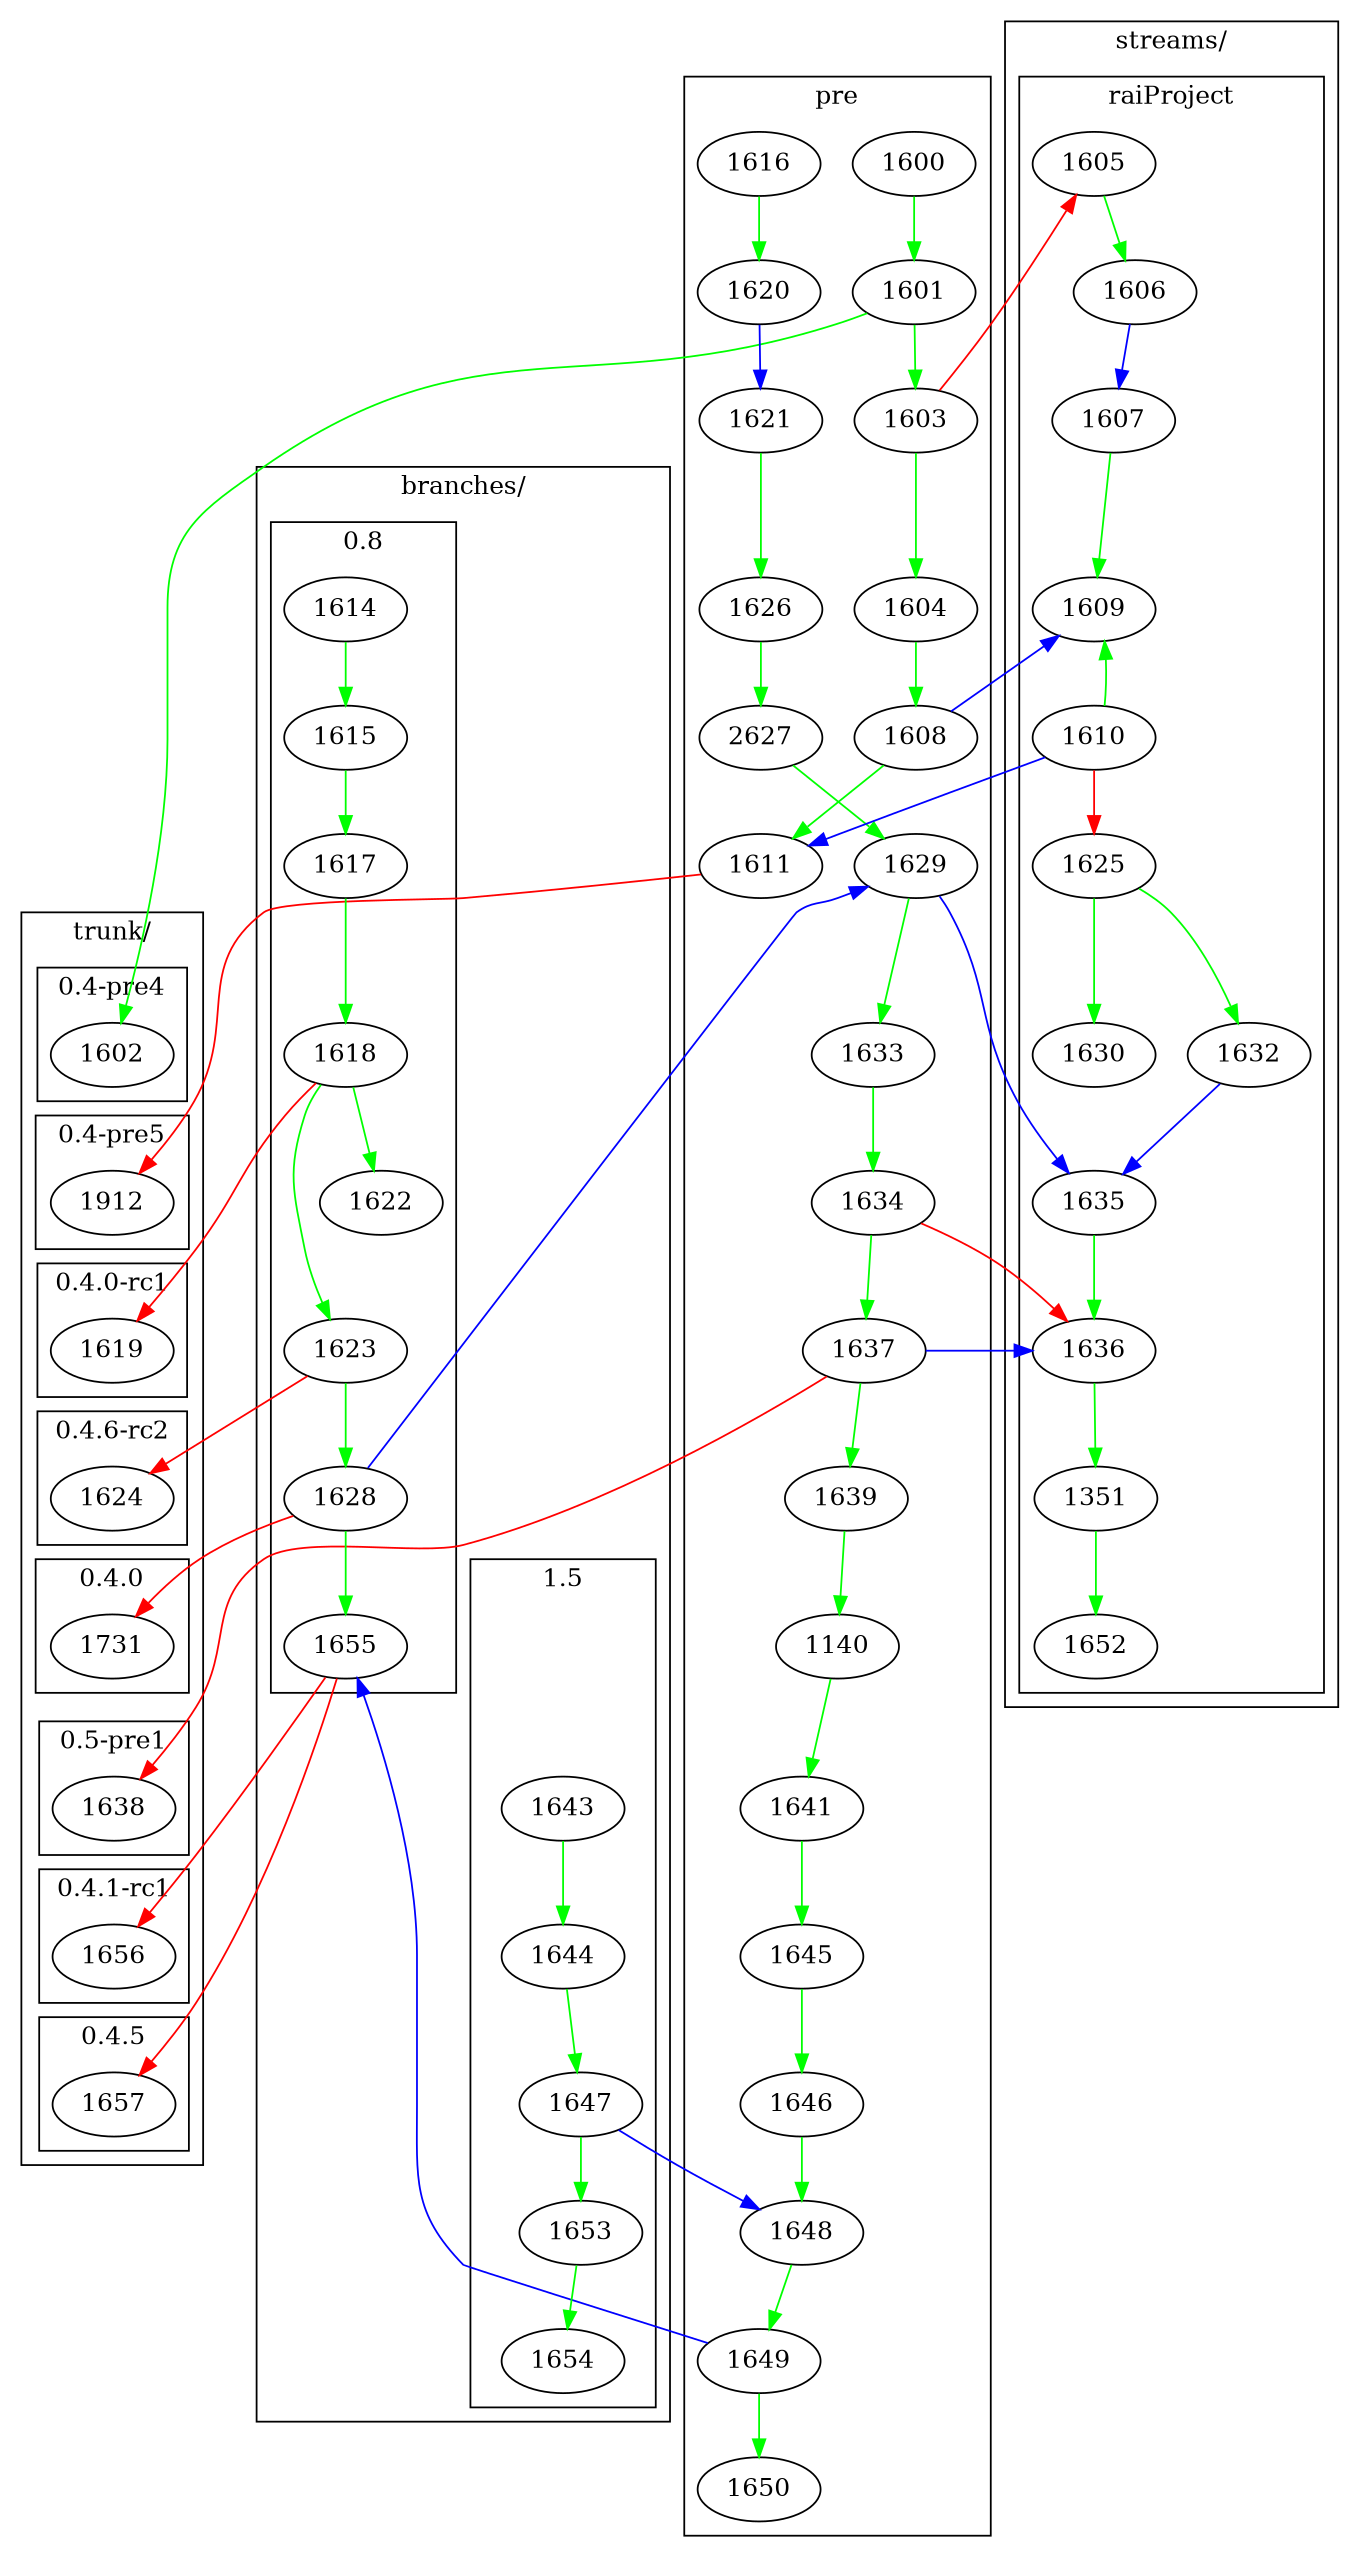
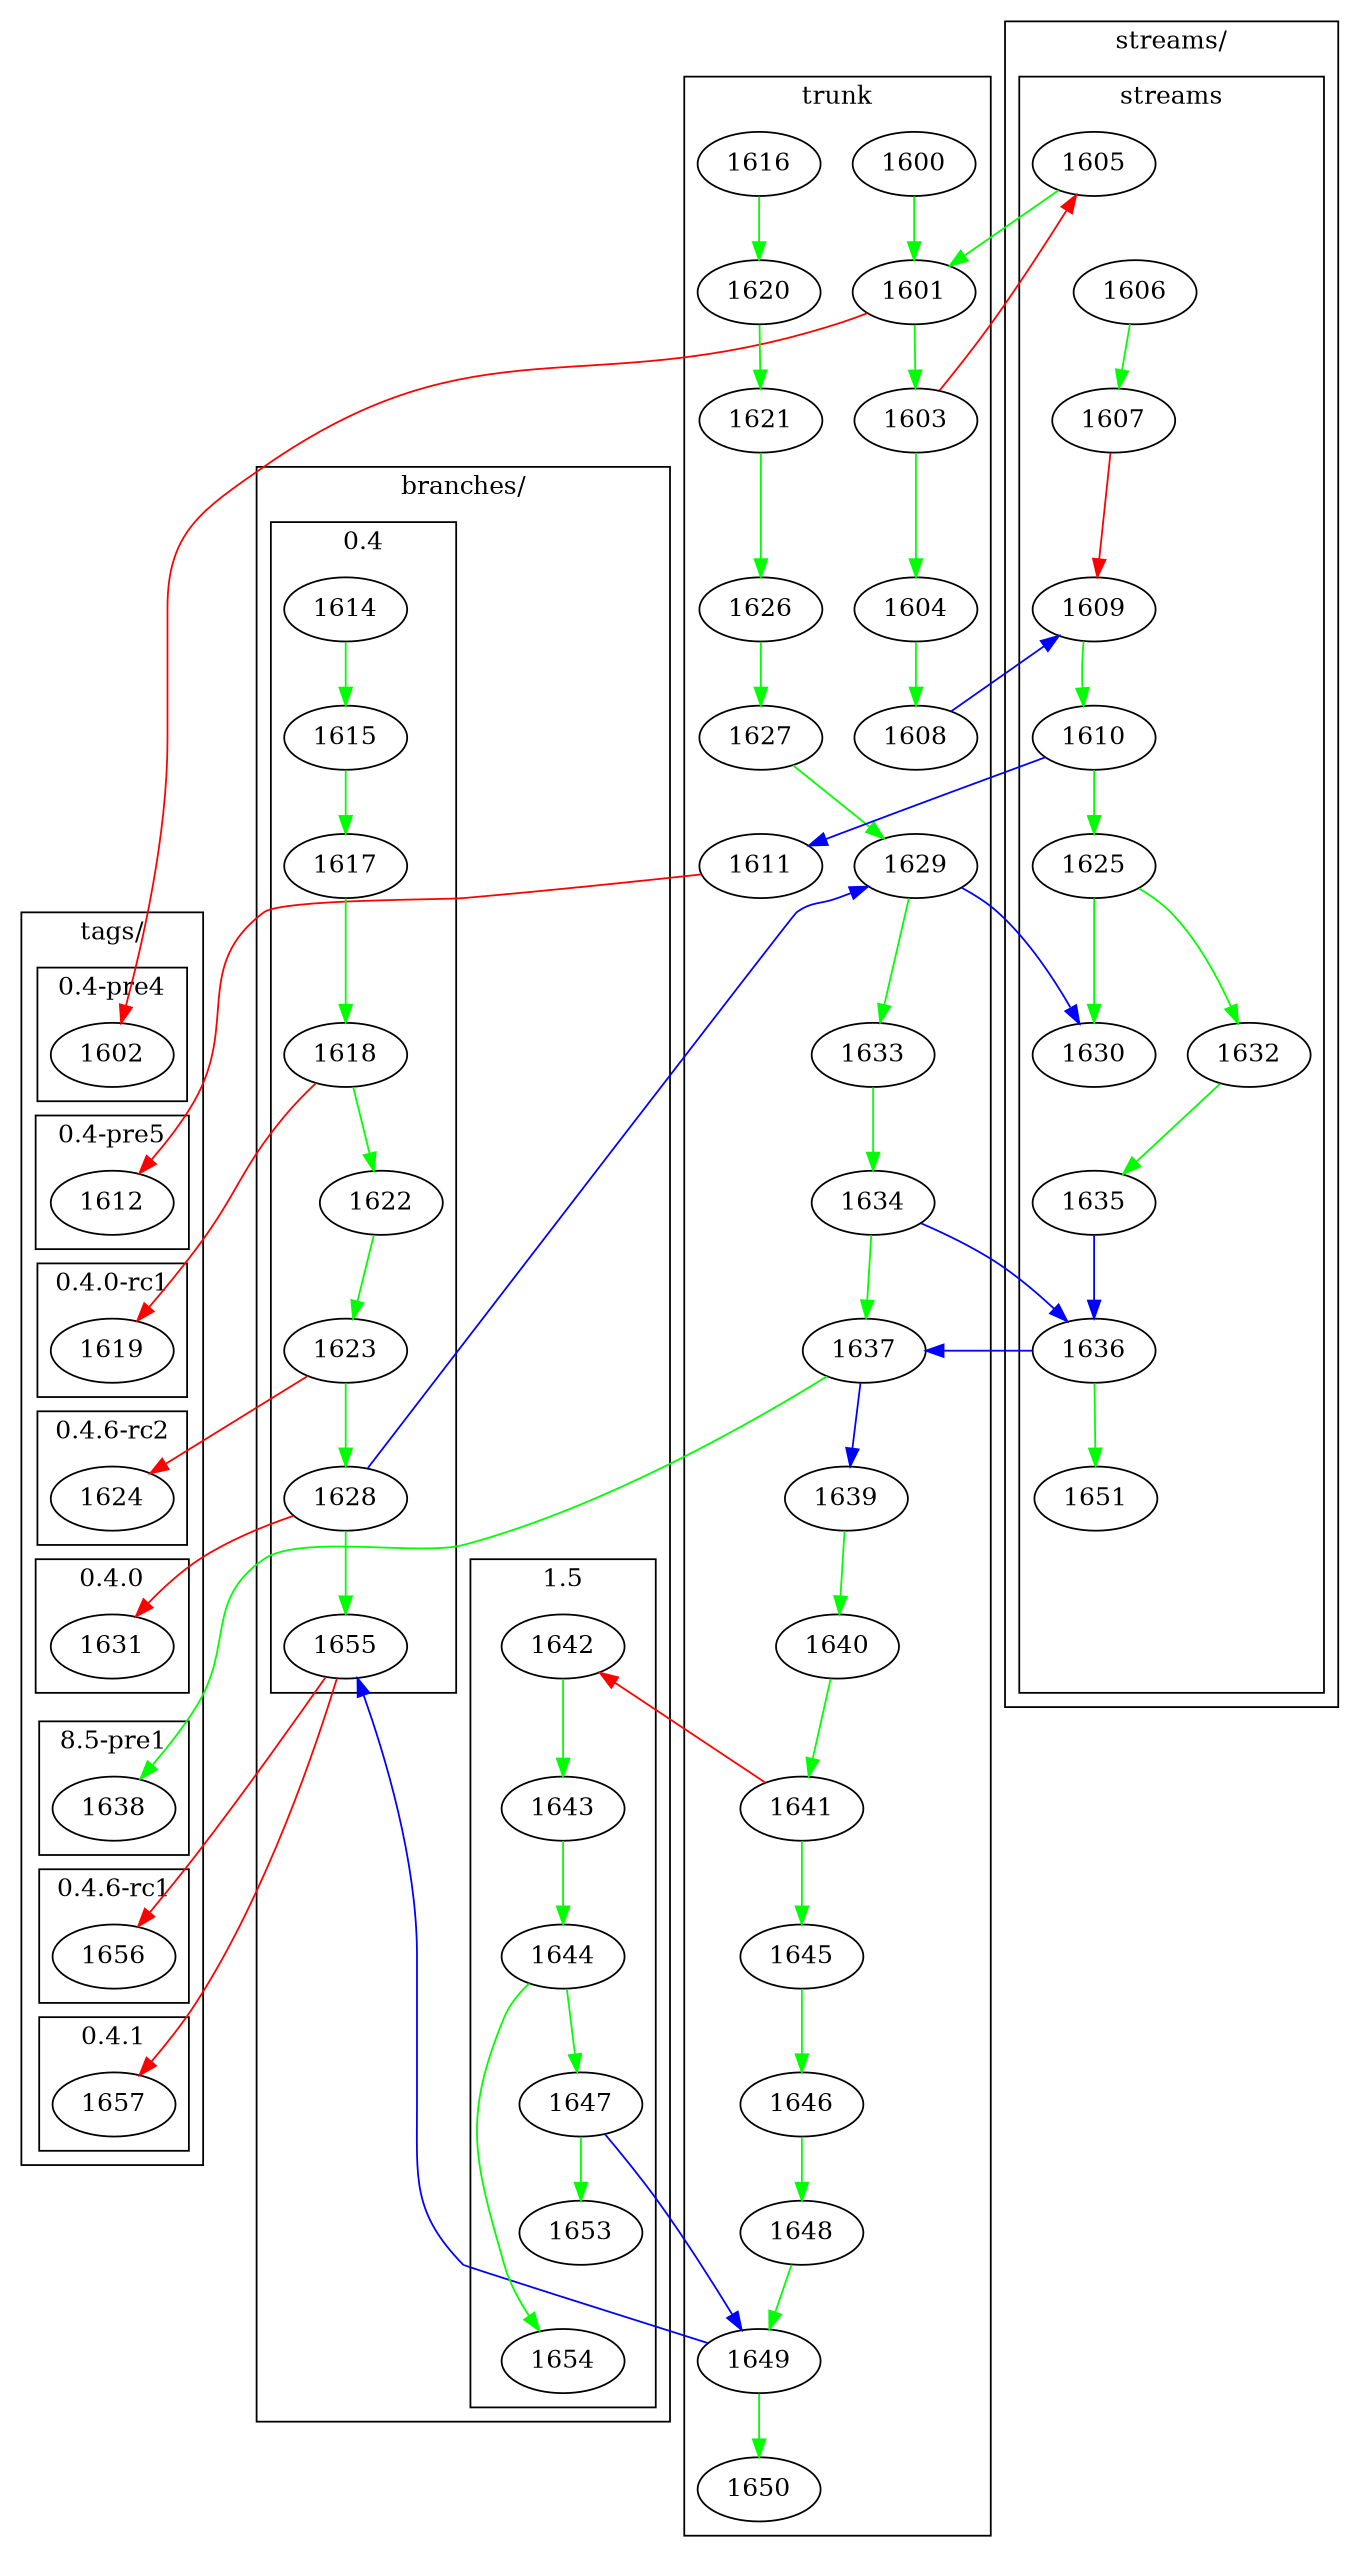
cluster "pre": label "pre" -> "trunk"
cluster "raiProject": label "raiProject" -> "streams"
edge "1605" -> "1606": now "1605" -> "1601"
edge "1606" -> "1607": color blue -> green
edge "1620" -> "1621": color blue -> green
edge "1601" -> "1602": color green -> red
edge "1607" -> "1609": color green -> red
cluster "0.8": label "0.8" -> "0.4"
edge "1610" -> "1609": reversed
node "2627": label "2627" -> "1627"
edge "1610" -> "1625": color red -> green
edge "1608" -> "1611": removed
cluster "trunk/": label "trunk/" -> "tags/"
edge "1629" -> "1635": now "1629" -> "1630"
edge "1632" -> "1635": color blue -> green
edge "1618" -> "1623": now "1622" -> "1623"
node "1912": label "1912" -> "1612"
edge "1634" -> "1636": color red -> blue
edge "1635" -> "1636": color green -> blue
edge "1637" -> "1636": reversed
edge "1637" -> "1639": color green -> blue
node "1351": label "1351" -> "1651"
edge "1637" -> "1638": color red -> green
node "1731": label "1731" -> "1631"
node "1642": added
node "1140": label "1140" -> "1640"
node "1652": removed
cluster "0.5-pre1": label "0.5-pre1" -> "8.5-pre1"
cluster "0.4.1-rc1": label "0.4.1-rc1" -> "0.4.6-rc1"
cluster "0.4.5": label "0.4.5" -> "0.4.1"
edge "1647" -> "1648": now "1647" -> "1649"
edge "1653" -> "1654": now "1644" -> "1654"
